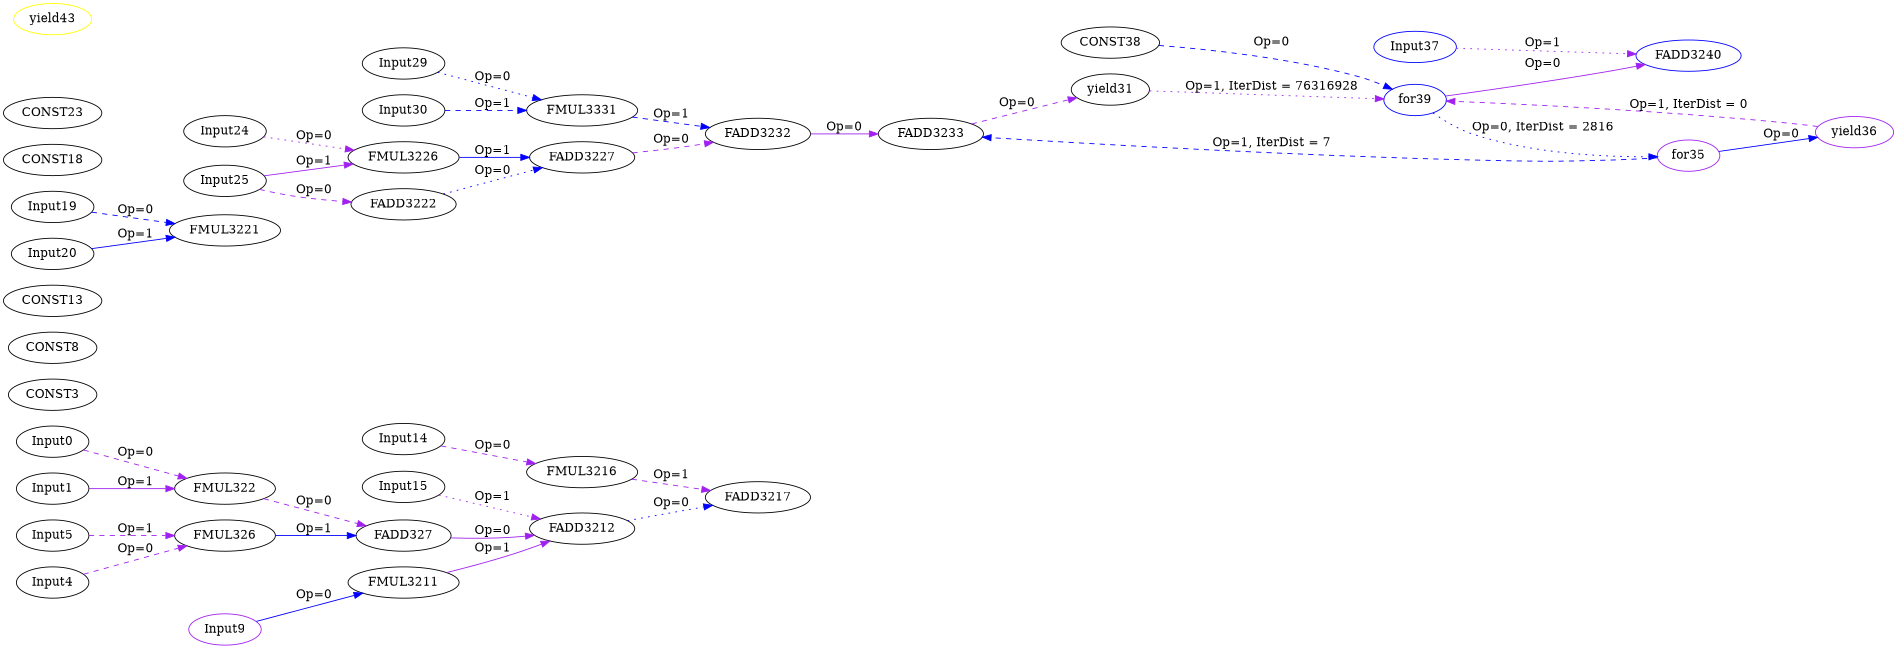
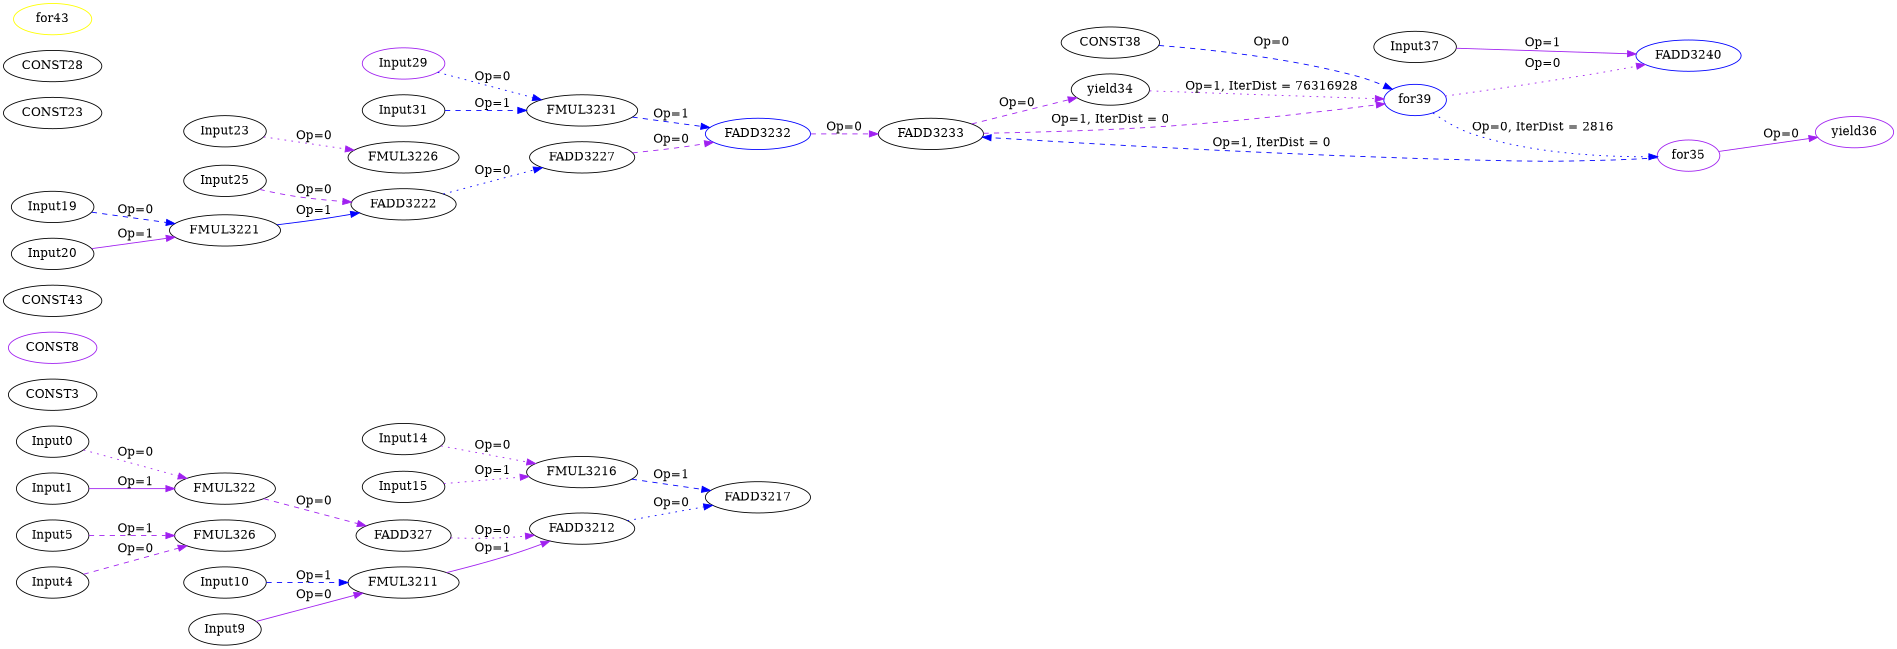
node "yield43": label "yield43" -> "for43"
node "Input37": color blue -> black
edge "Input37" -> "FADD3240": style dotted -> solid
node "Input29": color black -> purple
node "CONST28": added
edge "for39" -> "FADD3240": style solid -> dotted
node "yield31": label "yield31" -> "yield34"
node "Input30": label "Input30" -> "Input31"
node "FMUL3331": label "FMUL3331" -> "FMUL3231"
edge "yield36" -> "for39": now "FADD3233" -> "for39"
node "Input24": label "Input24" -> "Input23"
node "FADD3232": color black -> blue
edge "FADD3232" -> "FADD3233": style solid -> dashed
edge "for35" -> "FADD3233": label "Op=1, IterDist = 7" -> "Op=1, IterDist = 0"
edge "for35" -> "yield36": color blue -> purple
edge "FMUL3226" -> "FADD3227": removed, label "Op=1"
node "CONST18": removed
edge "Input25" -> "FMUL3226": removed, label "Op=1"
edge "FMUL3221" -> "FADD3222": added, label "Op=1"
edge "Input20" -> "FMUL3221": color blue -> purple
node "CONST13": label "CONST13" -> "CONST43"
node "CONST8": color black -> purple
edge "Input14" -> "FMUL3216": style dashed -> dotted
edge "Input0" -> "FMUL322": style dashed -> dotted
edge "FMUL3216" -> "FADD3217": color purple -> blue
edge "Input15" -> "FADD3212": now "Input15" -> "FMUL3216"
edge "FMUL326" -> "FADD327": removed, label "Op=1"
edge "FADD327" -> "FADD3212": style solid -> dotted
node "Input10": added
edge "Input9" -> "FMUL3211": color blue -> purple
node "Input9": color purple -> black
